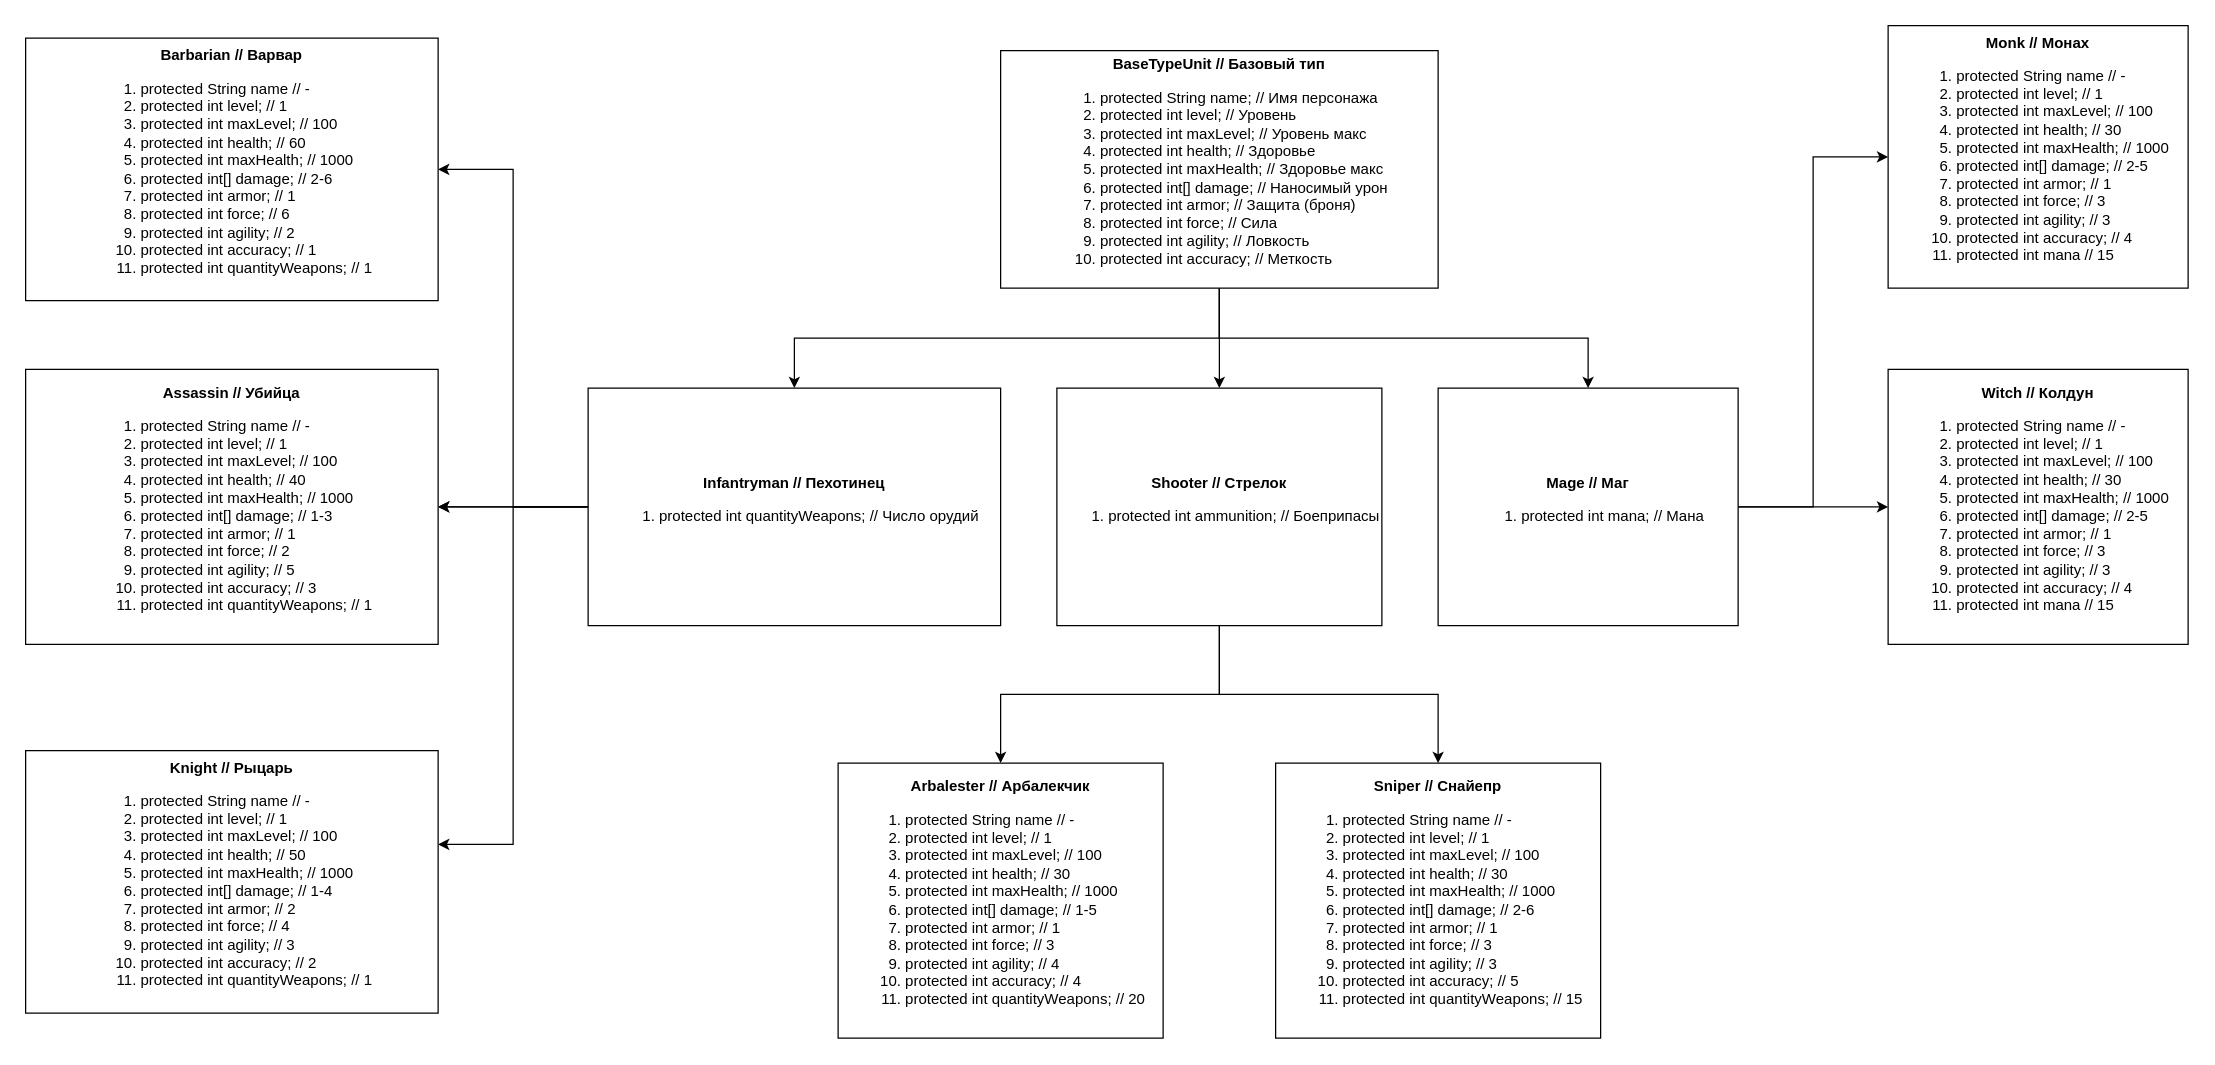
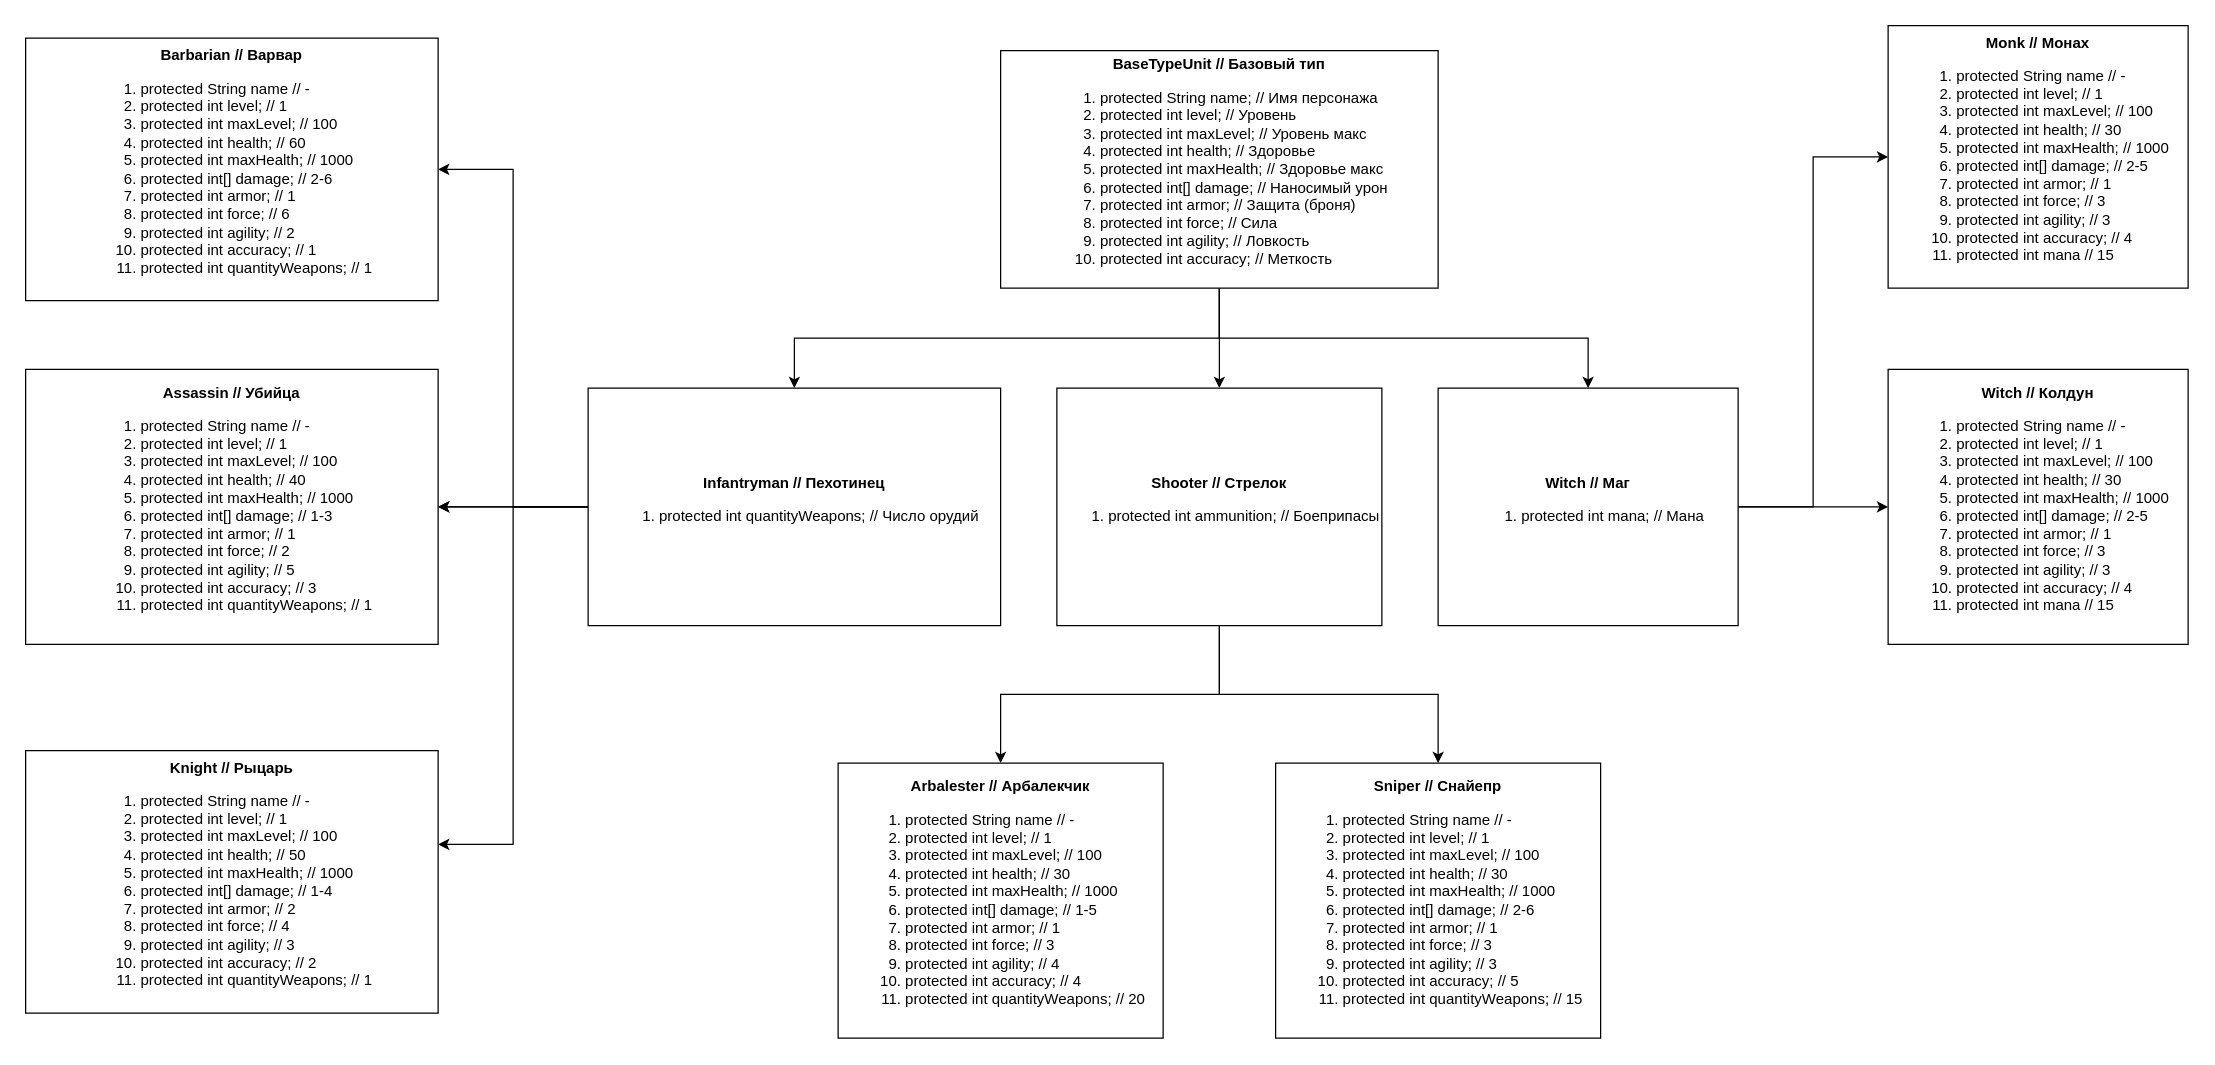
node "Mage // Маг protected int mana; // Мана": label "Mage // Маг protected int mana; // Мана" -> "Witch // Маг protected int mana; // Мана"
